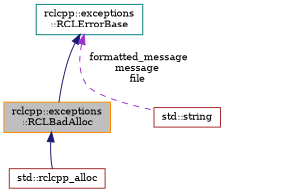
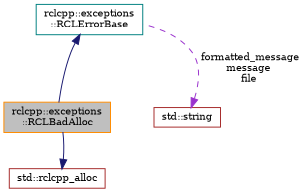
edge "std::string" -> "rclcpp::exceptions ::RCLErrorBase": reversed
edge "std::rclcpp_alloc" -> "rclcpp::exceptions ::RCLBadAlloc": reversed
